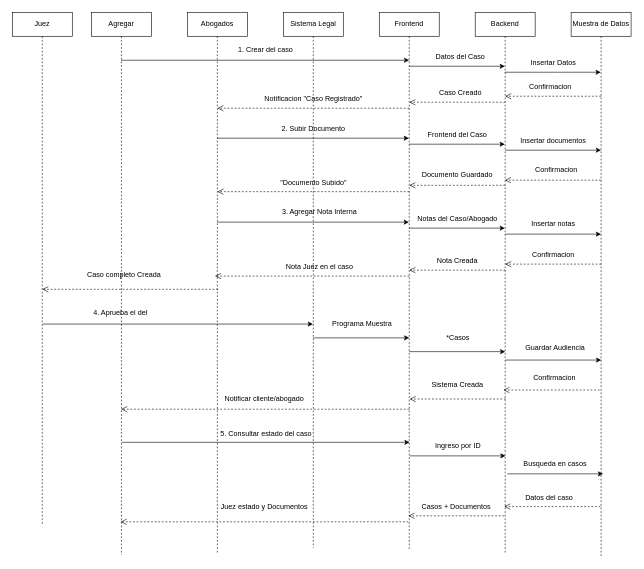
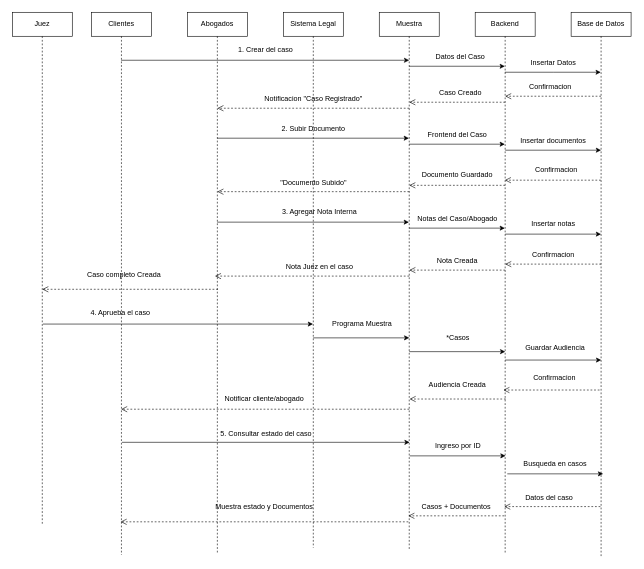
node "Agregar": label "Agregar" -> "Clientes"
node "Frontend": label "Frontend" -> "Muestra"
node "Muestra de Datos": label "Muestra de Datos" -> "Base de Datos"
node "4. Aprueba el del": label "4. Aprueba el del" -> "4. Aprueba el caso"
node "Sistema Creada": label "Sistema Creada" -> "Audiencia Creada"
node "Juez estado y Documentos": label "Juez estado y Documentos" -> "Muestra estado y Documentos"
